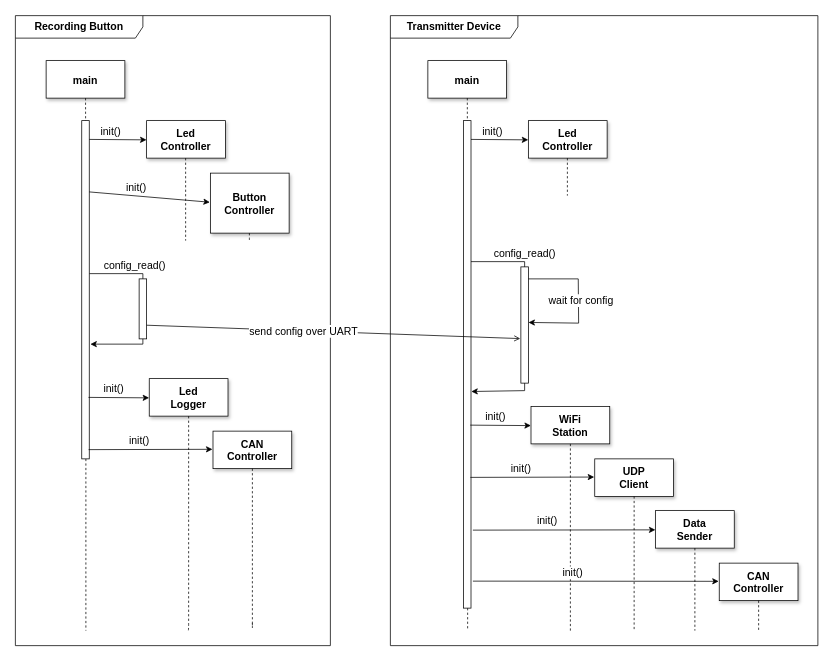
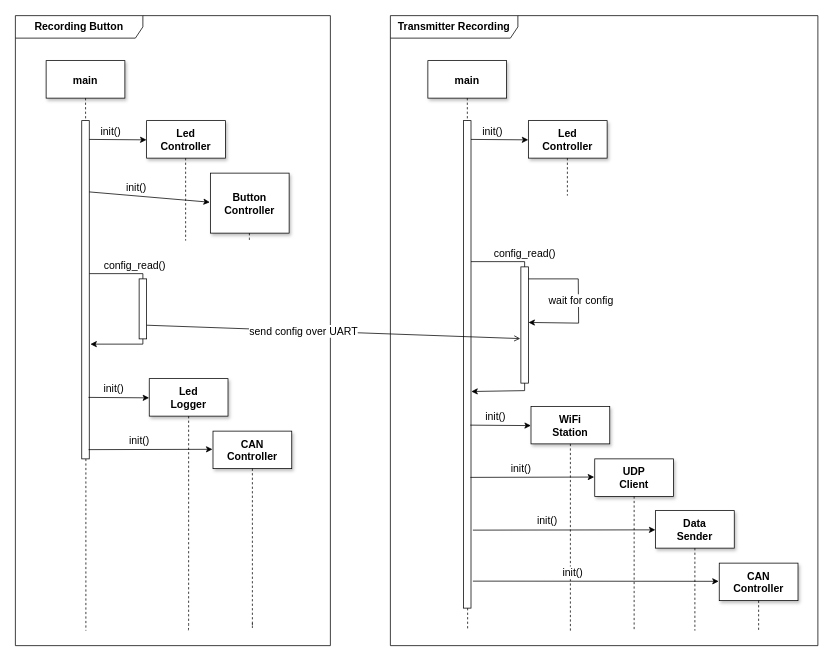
node "Transmitter Device": label "Transmitter Device" -> "Transmitter Recording"
